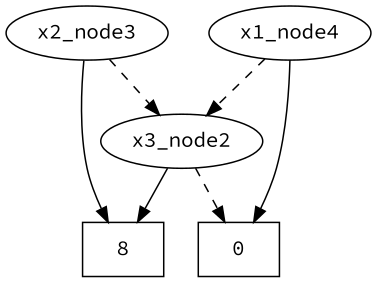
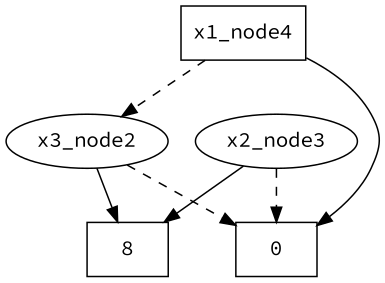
node "x1_node4": shape ellipse -> box
edge "x2_node3" -> "x3_node2": now "x2_node3" -> "0"
